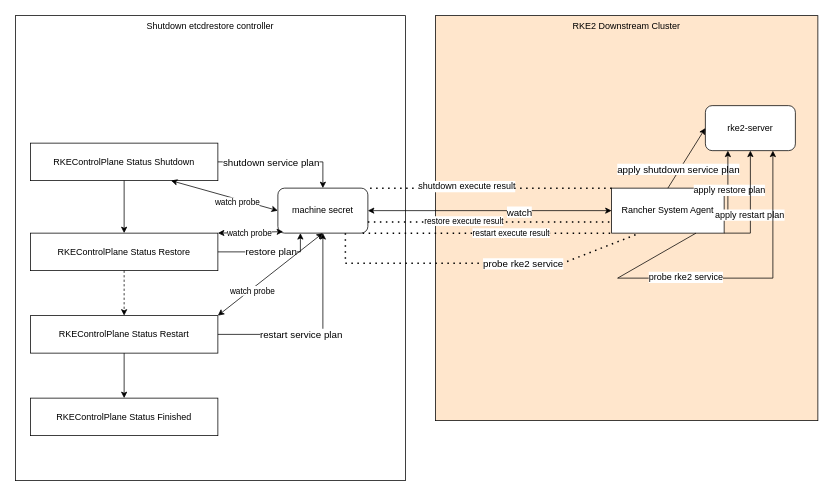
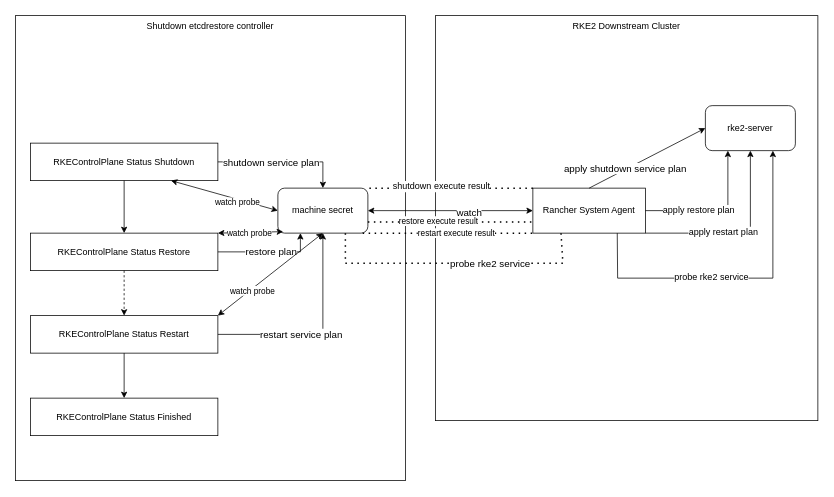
node "RKE2 Downstream Cluster": fillcolor #ffe6cc -> #ffffff
node "Rancher System Agent": moved (668, 210) -> (589, 210)
